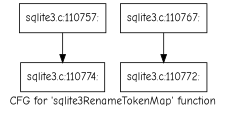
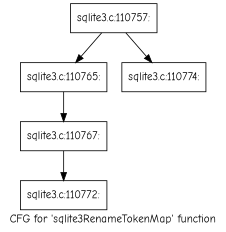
node "sqlite3.c:110765:": added
